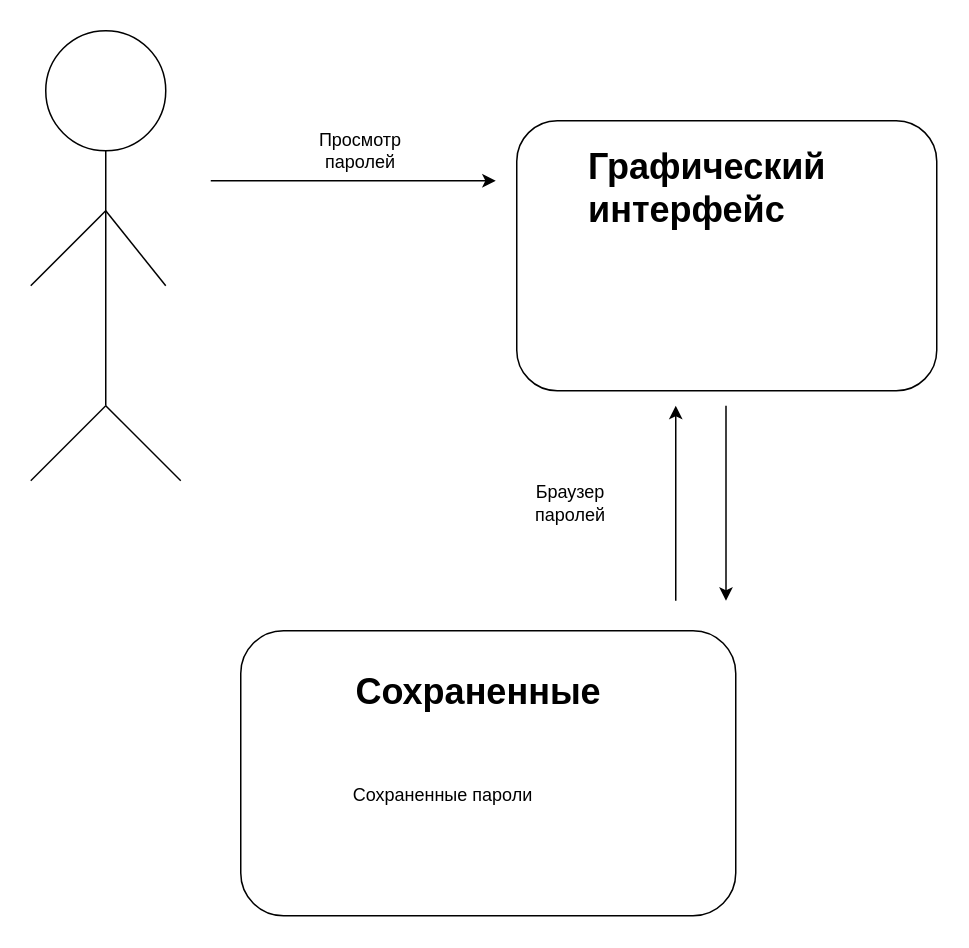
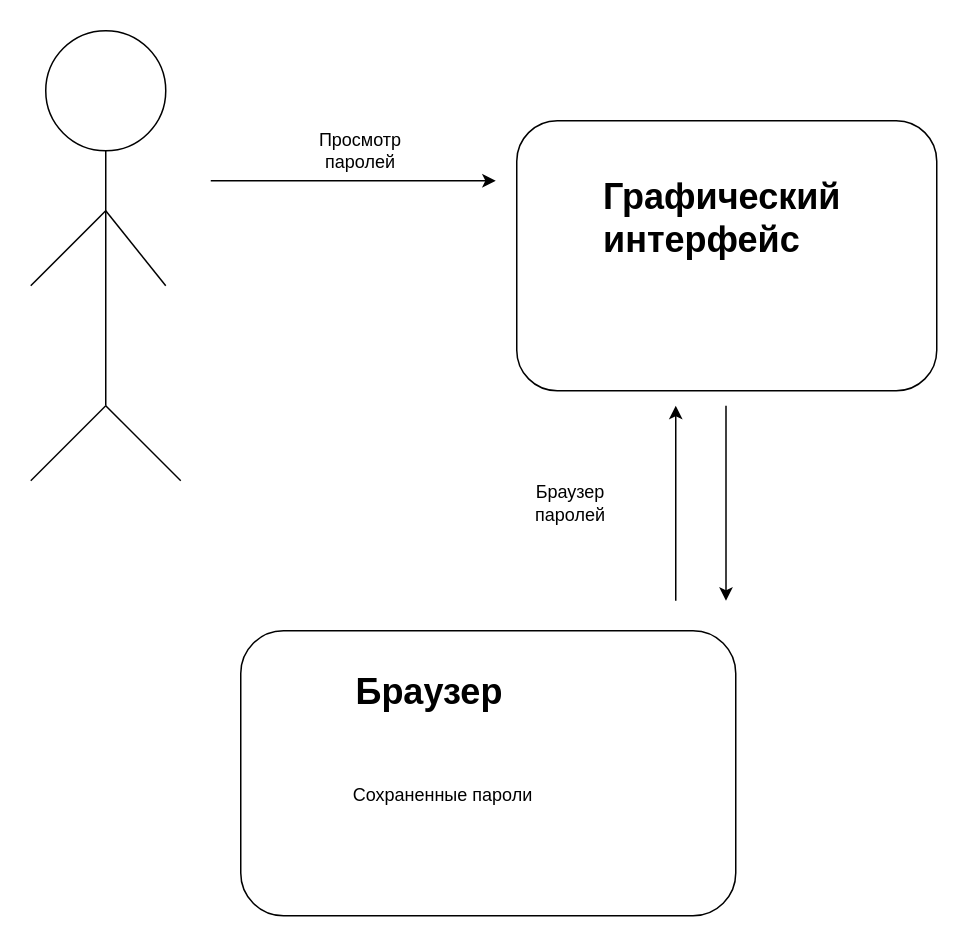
node "Графический интерфейс": moved (721, 226) -> (736, 256)
node "Сохраненные": label "Сохраненные" -> "Браузер"
